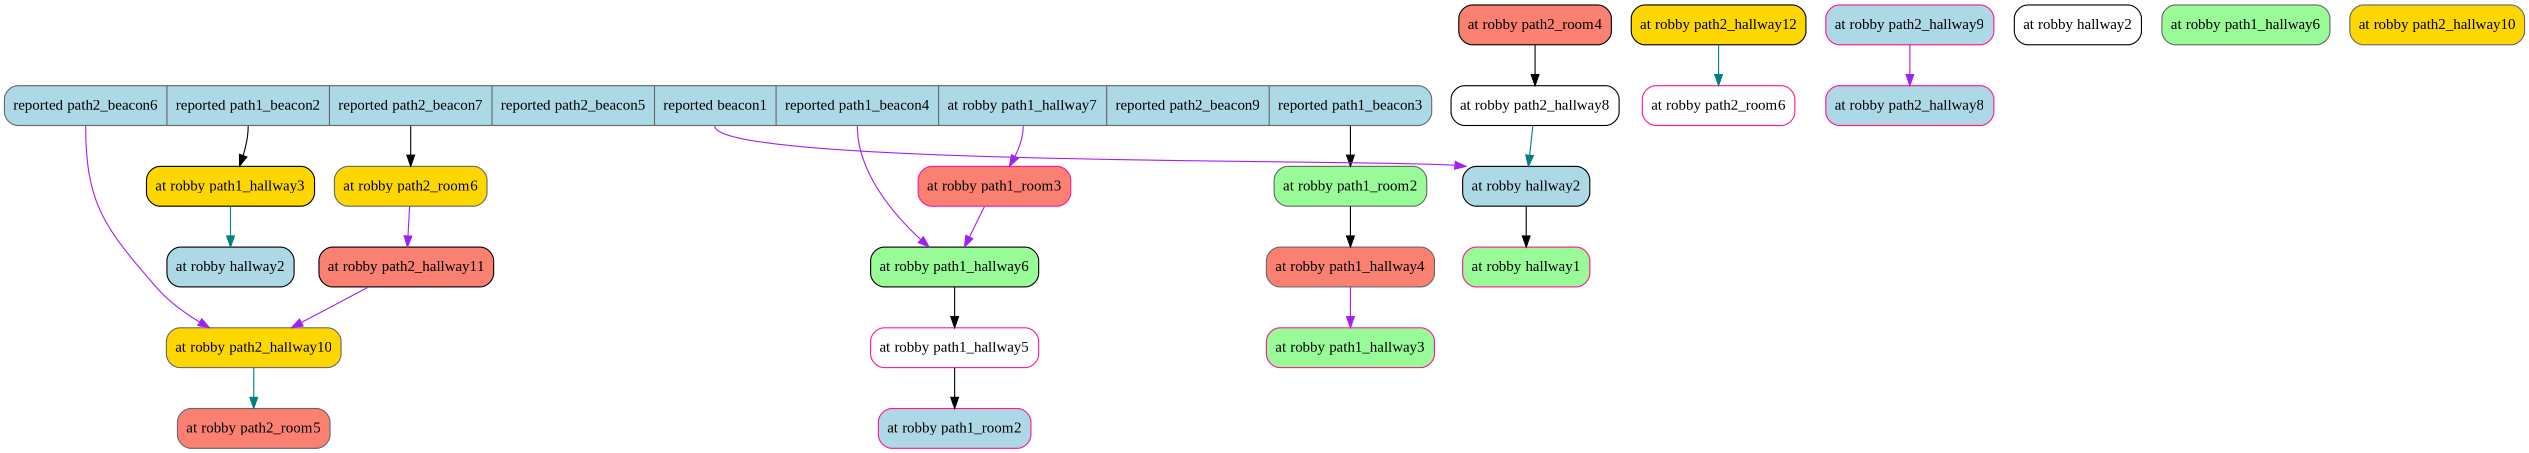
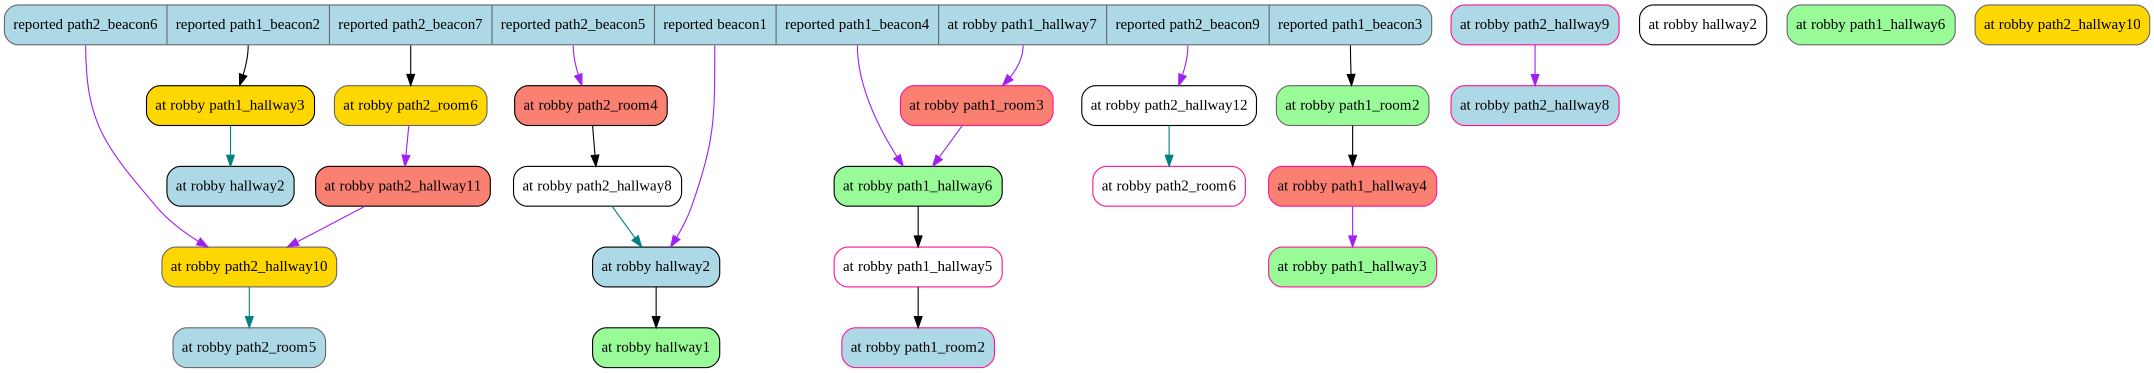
node "at robby path2_hallway12": fillcolor gold -> white
edge "reported path2_beacon6" -> "at robby path2_room4": added
edge "reported path2_beacon6" -> "at robby path2_hallway12": added
node "at robby path1_hallway4": color gray40 -> deeppink
node "at robby hallway1": color deeppink -> black
node "at robby path2_room5": fillcolor salmon -> lightblue
